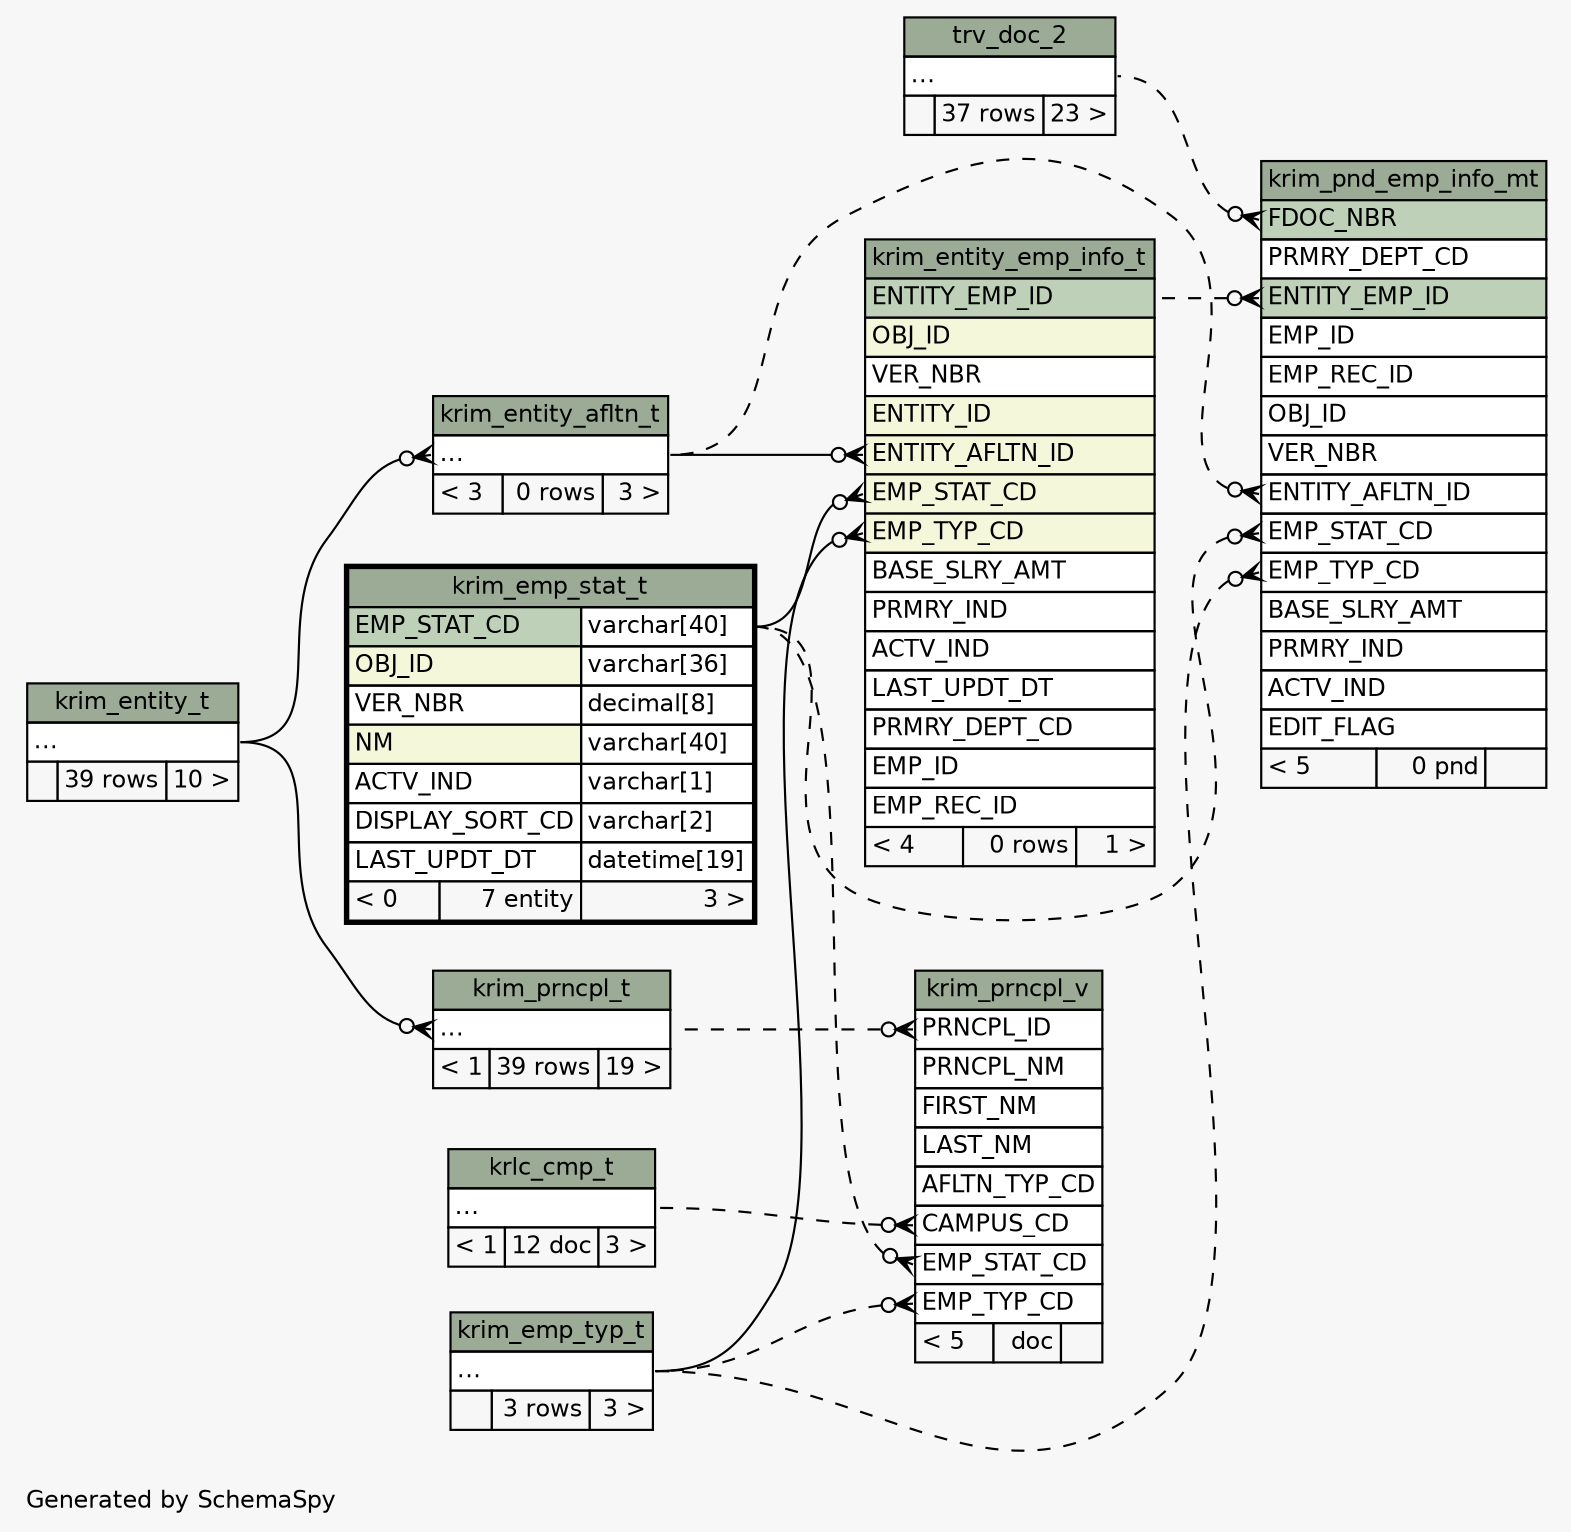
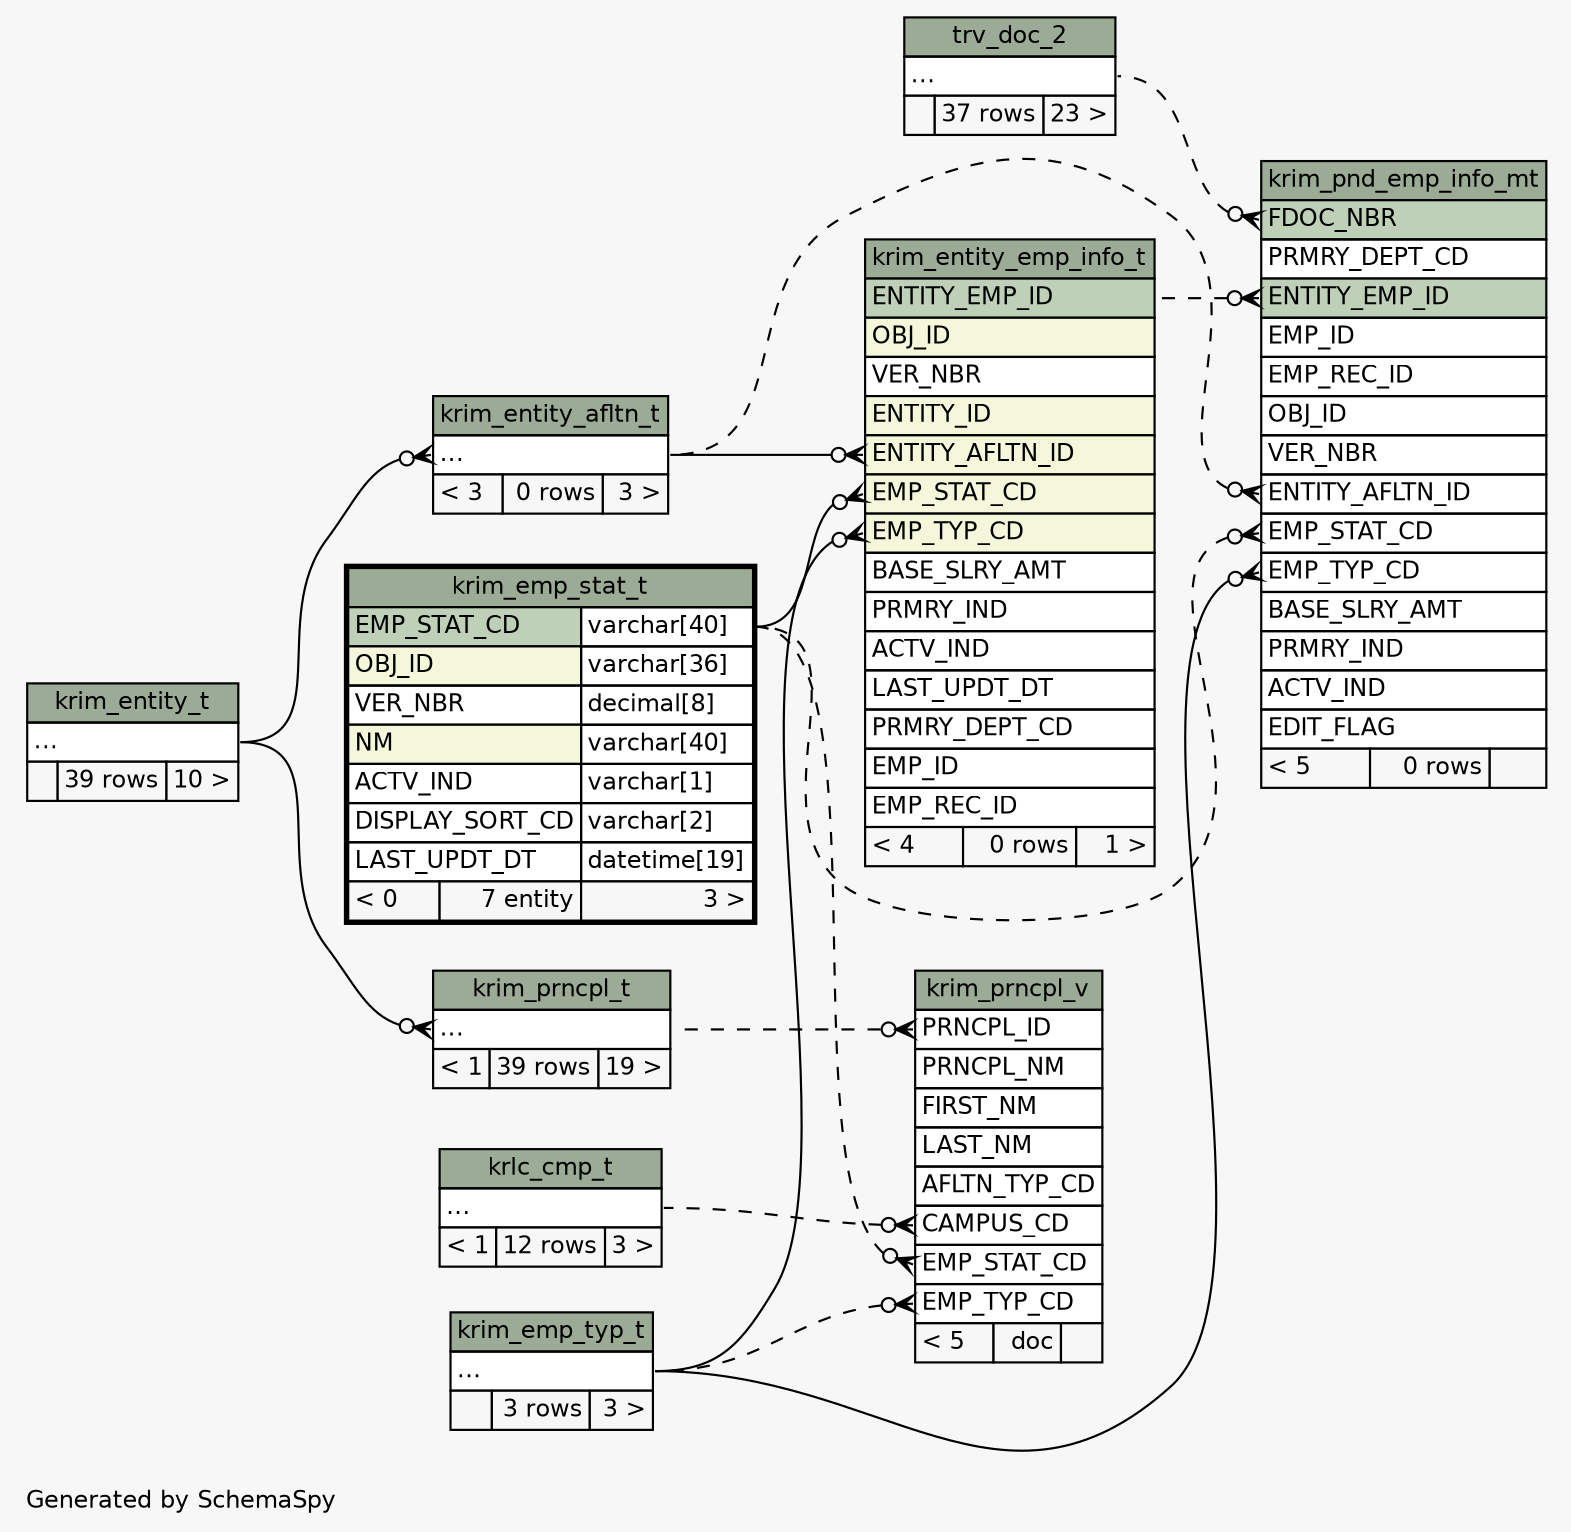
node "krim_pnd_emp_info_mt": text "0 pnd" -> "0 rows"
node "krlc_cmp_t": text "12 doc" -> "12 rows"
edge "krim_emp_typ_t" -> "krim_pnd_emp_info_mt": style dashed -> solid
